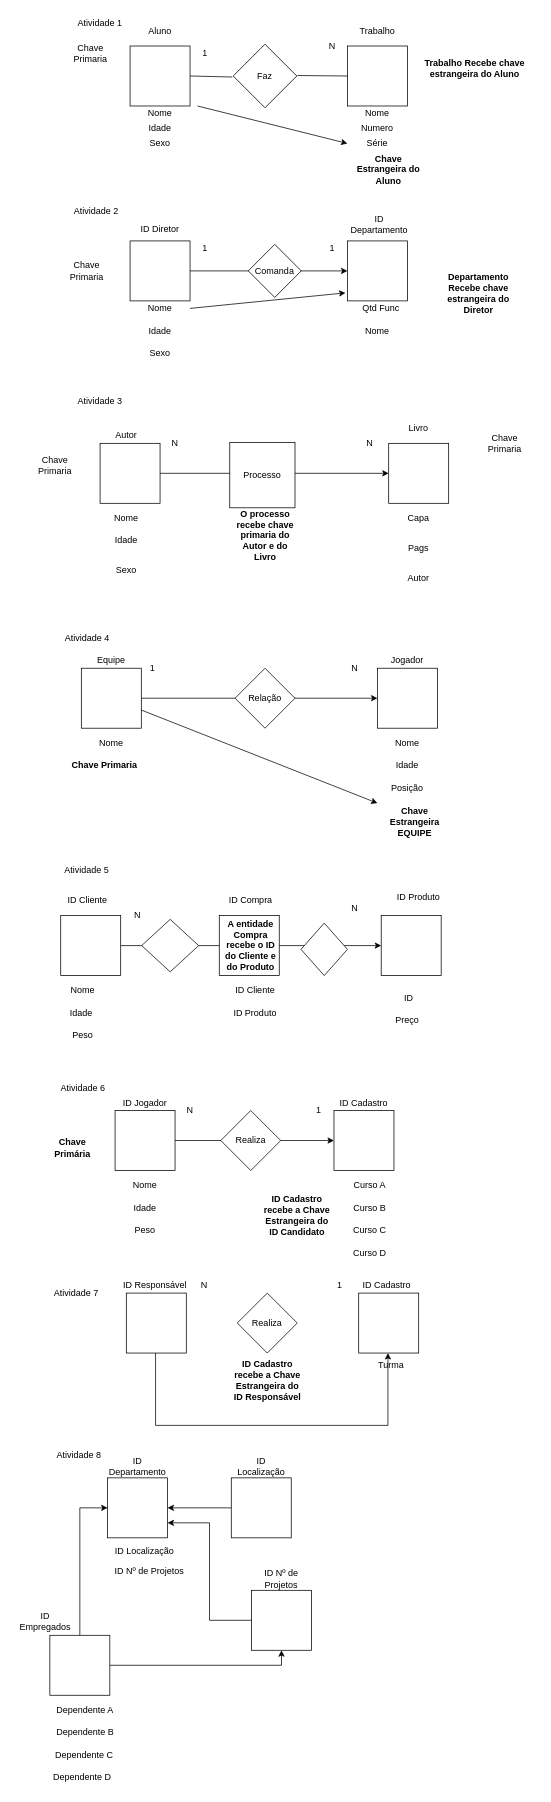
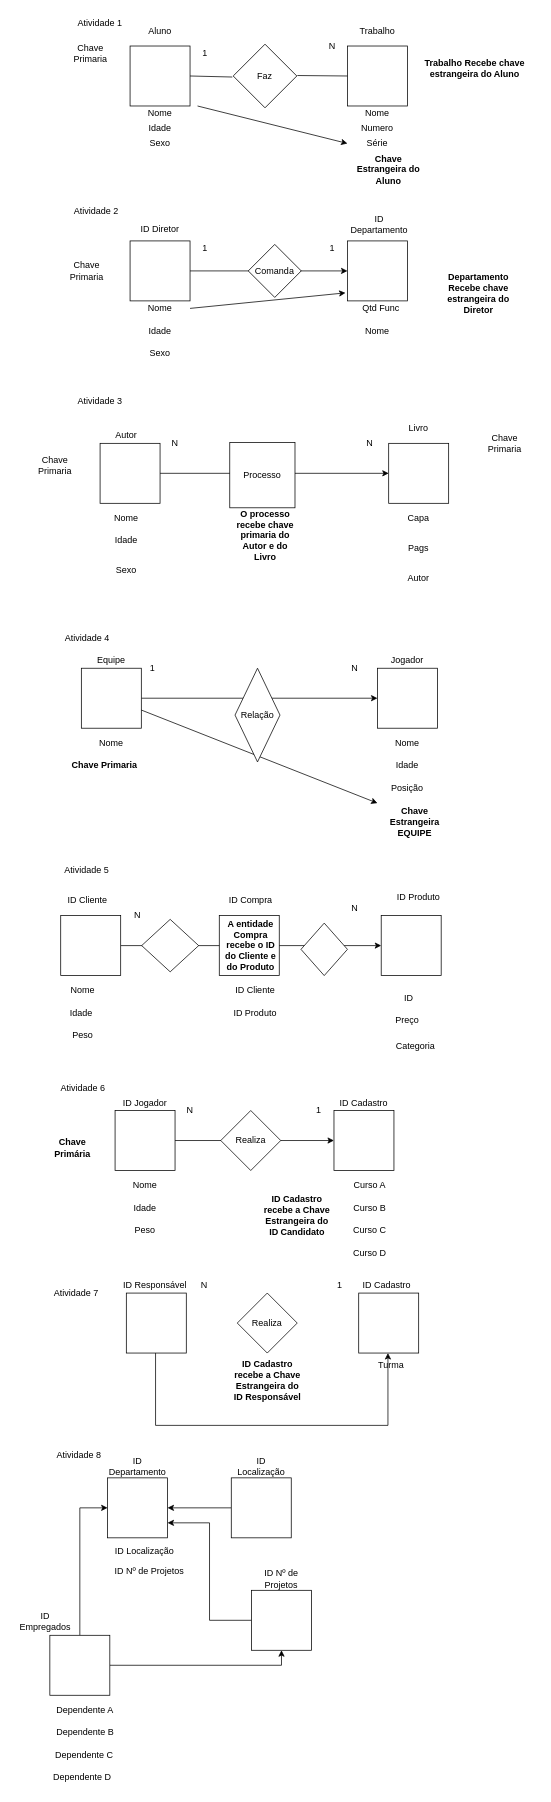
node "Relação": size 60x60 -> 45x94
node "Categoria": added
